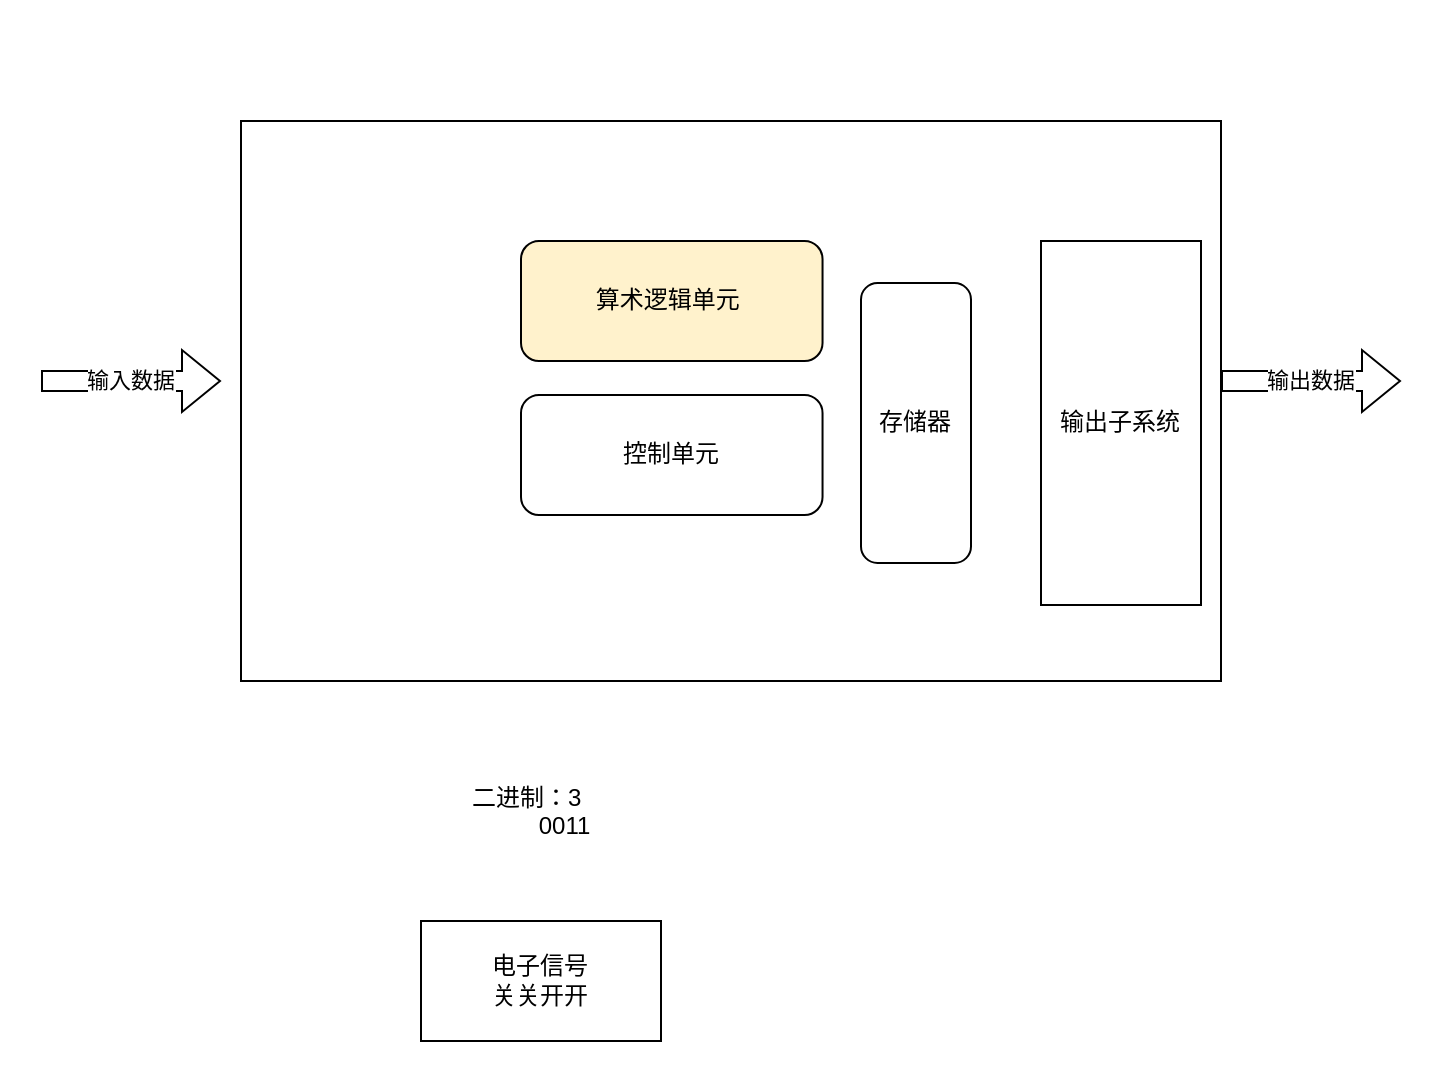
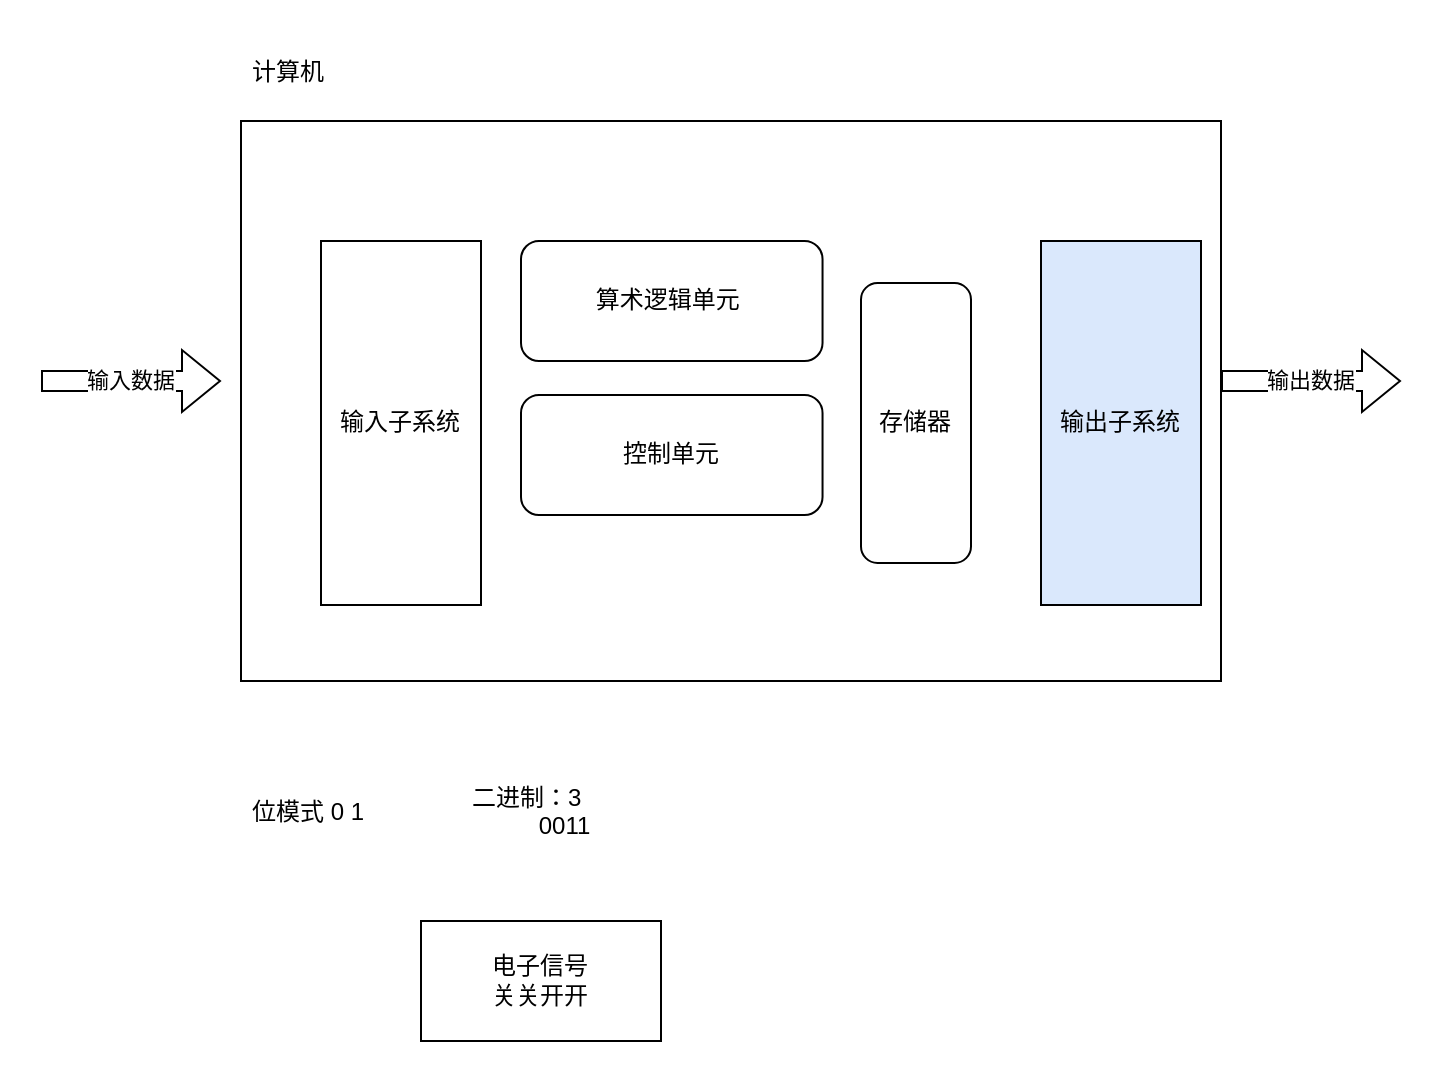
node "计算机": added
node "算术逻辑单元": fillcolor #fff2cc -> #ffffff
node "输入子系统": added
node "输出子系统": fillcolor #ffffff -> #dae8fc
node "位模式 0 1": added
